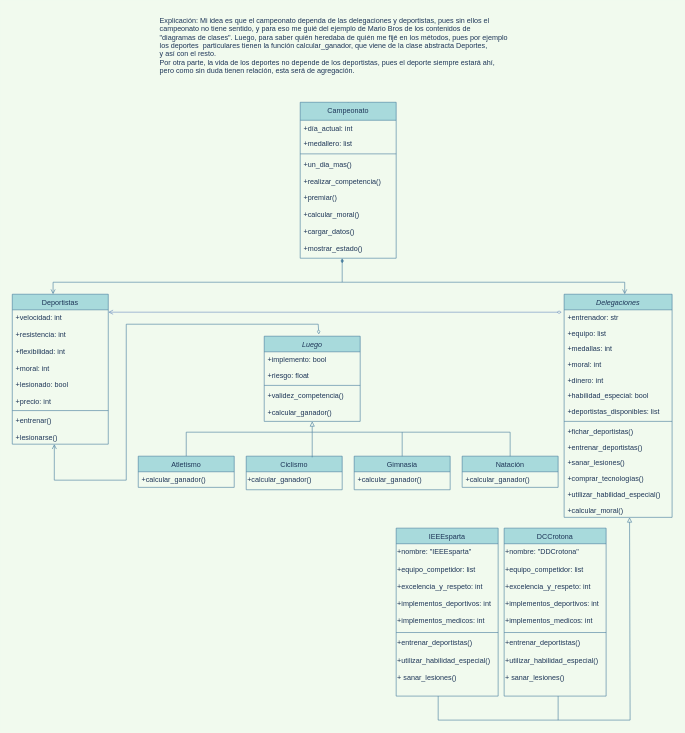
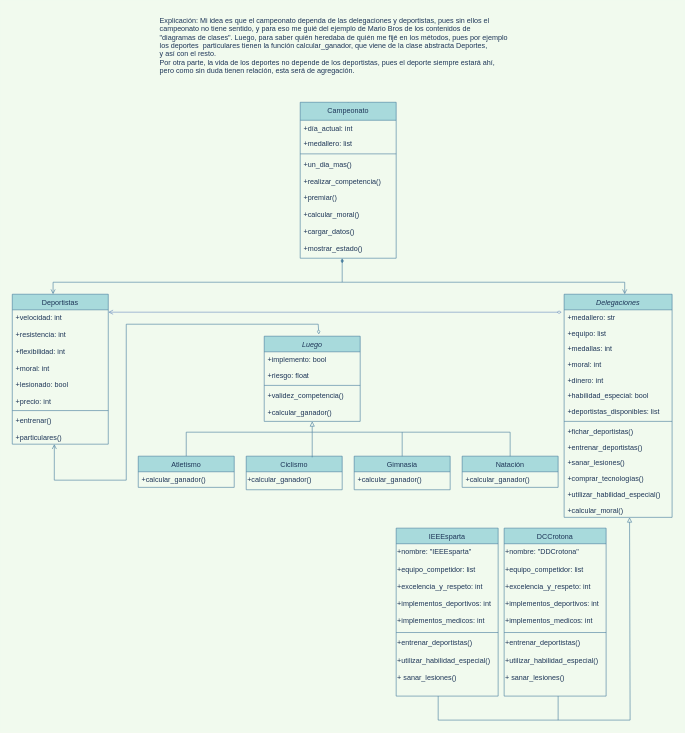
node "+entrenador: str": label "+entrenador: str" -> "+medallero: str"
node "+entrenar() +lesionarse()": label "+entrenar() +lesionarse()" -> "+entrenar() +particulares()"
